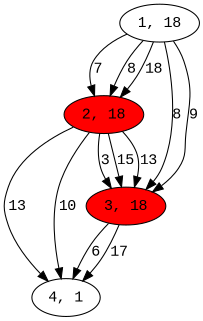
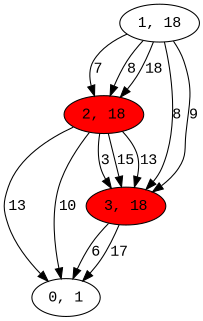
node "4, 1": label "4, 1" -> "0, 1"
